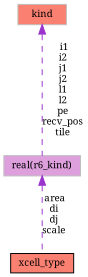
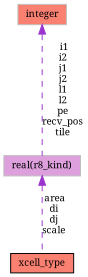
node "kind": label "kind" -> "integer"
node "real(r6_kind)": label "real(r6_kind)" -> "real(r8_kind)"
